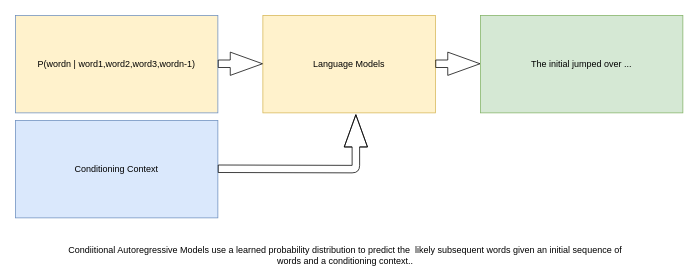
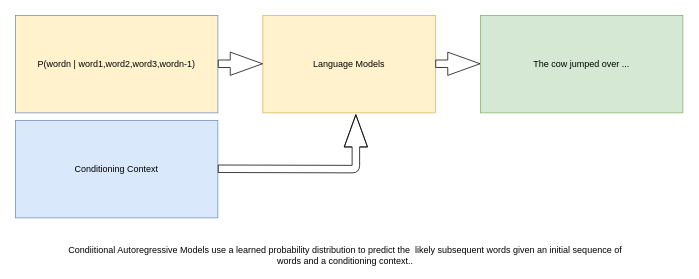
node "The initial jumped over ...": label "The initial jumped over ..." -> "The cow jumped over ..."
